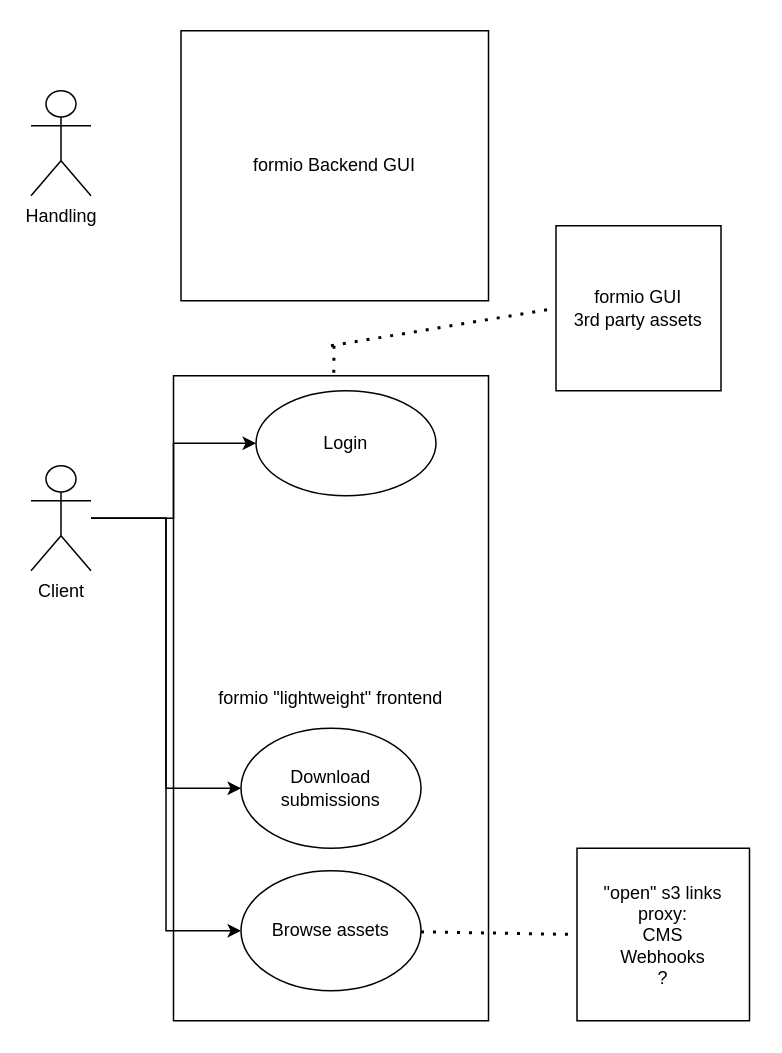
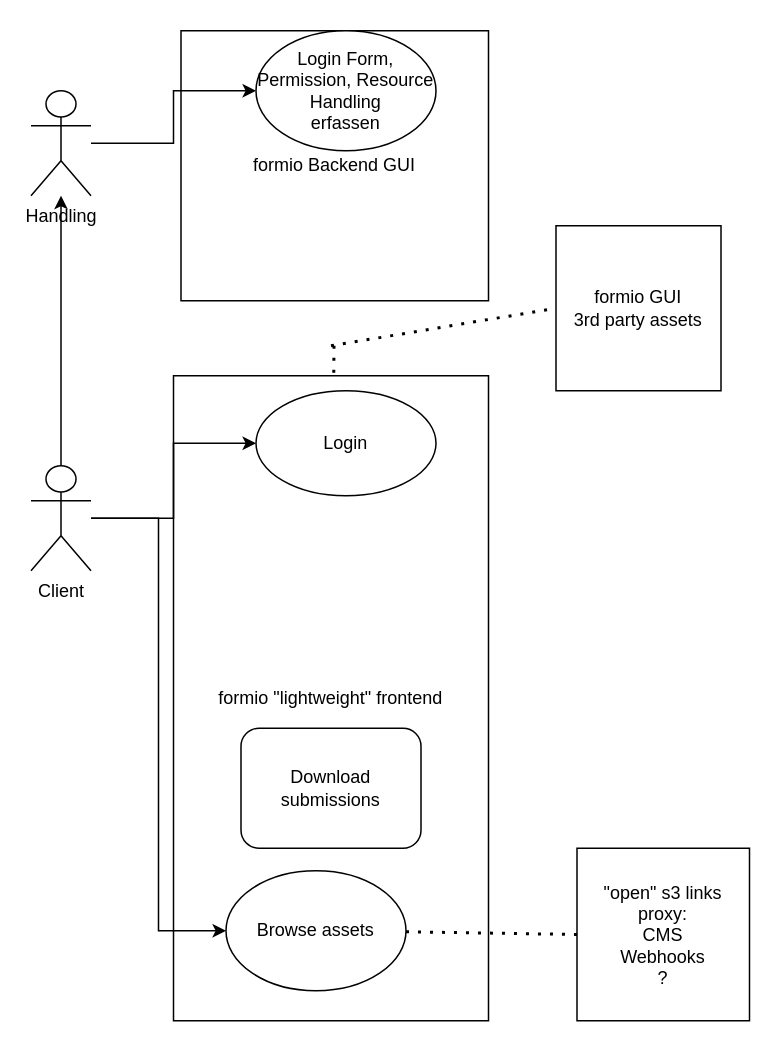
node "Login Form, Permission, Resource Handling erfassen": added
edge "Handling" -> "Login Form, Permission, Resource Handling erfassen": added
edge "Client" -> "Download submissions": now "Client" -> "Handling"
node "Download submissions": shape ellipse -> rounded rectangle
node "Browse assets": moved (331, 931) -> (316, 931)
